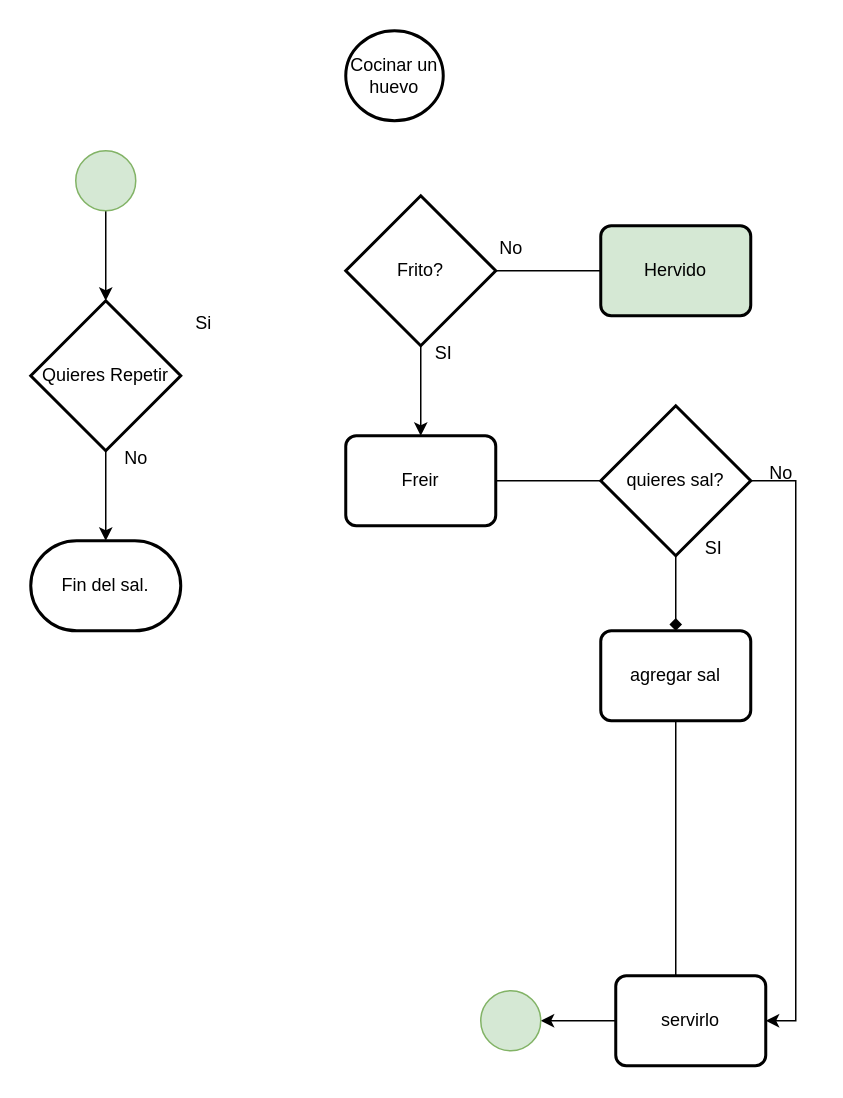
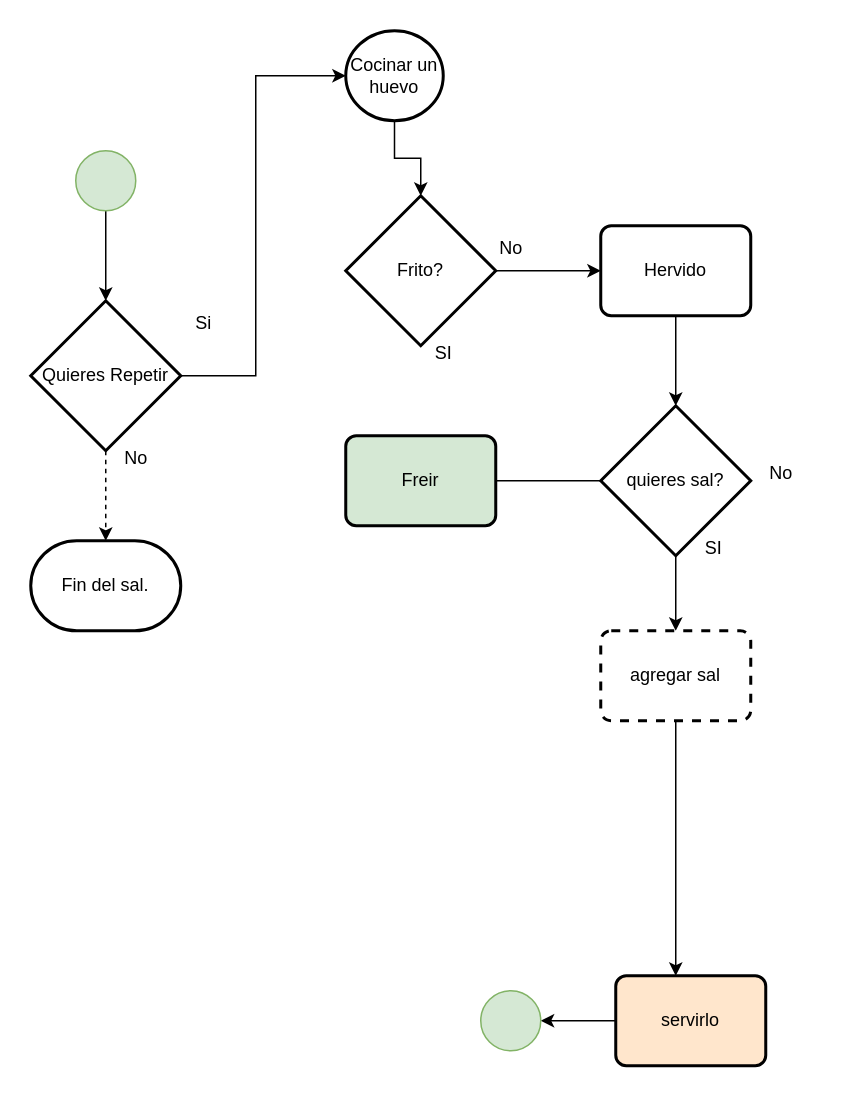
edge "Cocinar un huevo" -> "Frito?": added
edge "Quieres Repetir" -> "Cocinar un huevo": added
edge "Frito?" -- "Hervido": arrowhead none -> classic
node "Hervido": fillcolor #d5e8d4 -> #ffffff
edge "Hervido" -> "quieres sal?": added
edge "Frito?" -> "Freir": removed
node "Freir": fillcolor #ffffff -> #d5e8d4
edge "Quieres Repetir" -> "Fin del sal.": style solid -> dashed
edge "quieres sal?" -> "agregar sal": arrowhead diamond -> classic
node "agregar sal": style solid -> dashed
edge "quieres sal?" -> "servirlo": removed
edge "agregar sal" -- "servirlo": arrowhead none -> classic
node "servirlo": fillcolor #ffffff -> #ffe6cc
